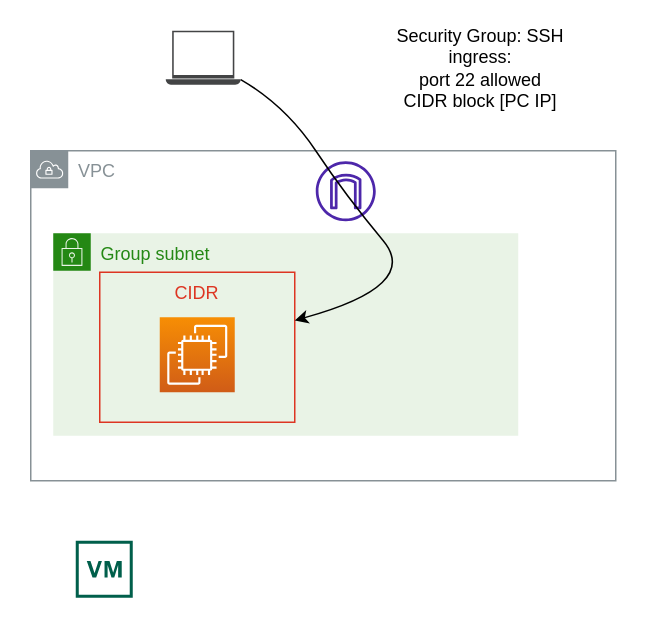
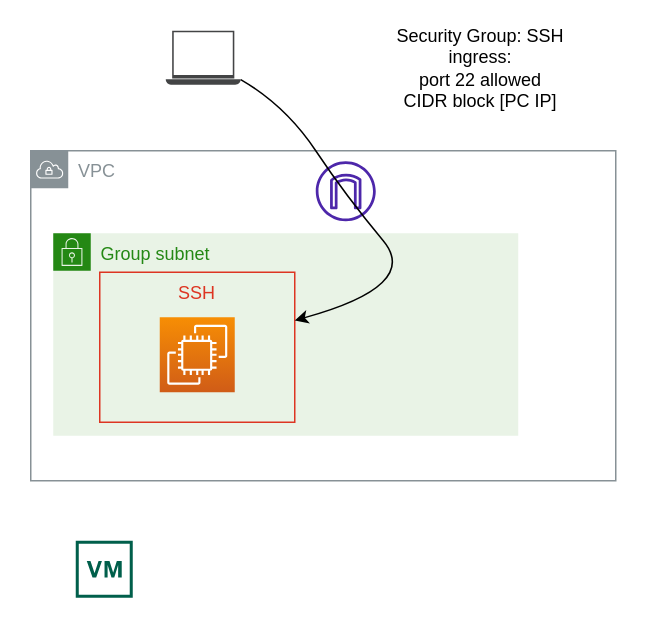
node "CIDR": label "CIDR" -> "SSH"
